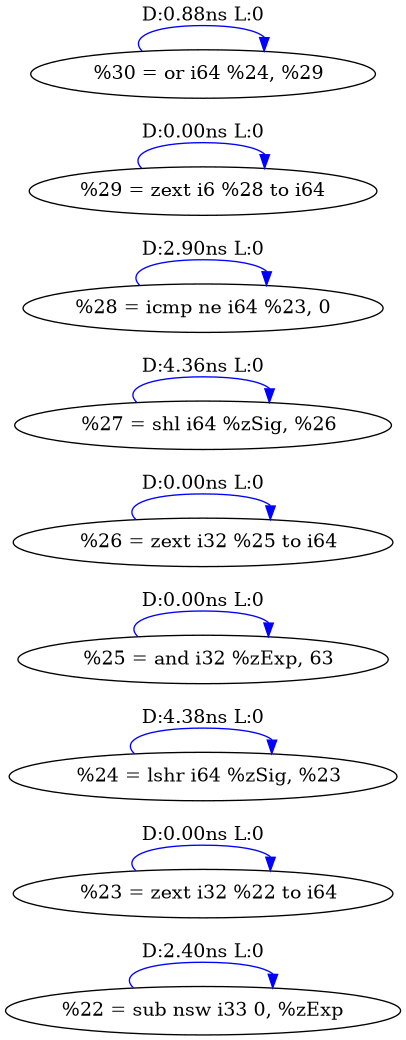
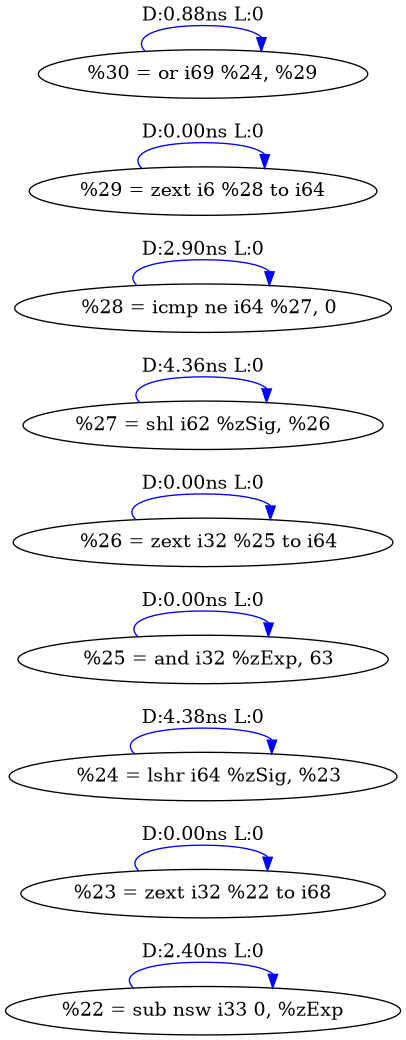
node "%30 = or i64 %24, %29": label "%30 = or i64 %24, %29" -> "%30 = or i69 %24, %29"
node "%28 = icmp ne i64 %23, 0": label "%28 = icmp ne i64 %23, 0" -> "%28 = icmp ne i64 %27, 0"
node "%27 = shl i64 %zSig, %26": label "%27 = shl i64 %zSig, %26" -> "%27 = shl i62 %zSig, %26"
node "%23 = zext i32 %22 to i64": label "%23 = zext i32 %22 to i64" -> "%23 = zext i32 %22 to i68"
